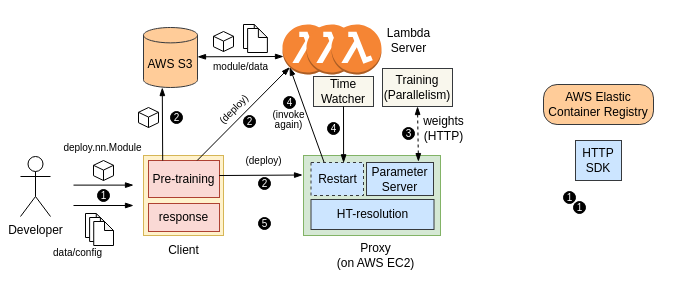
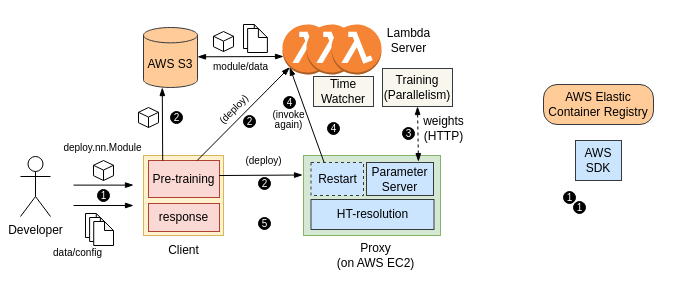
edge "Time Watcher" -> "Restart": removed
node "HTTP SDK": label "HTTP SDK" -> "AWS SDK"
